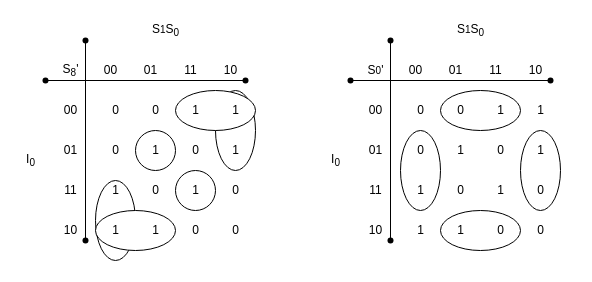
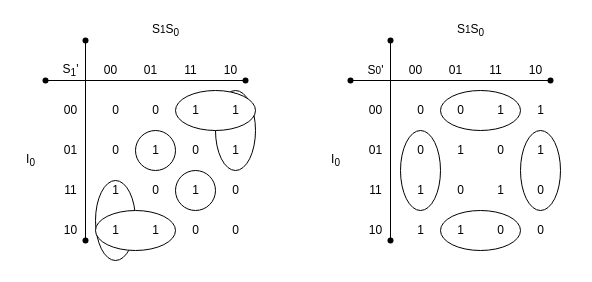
node "S8'": label "S8'" -> "S1'"
